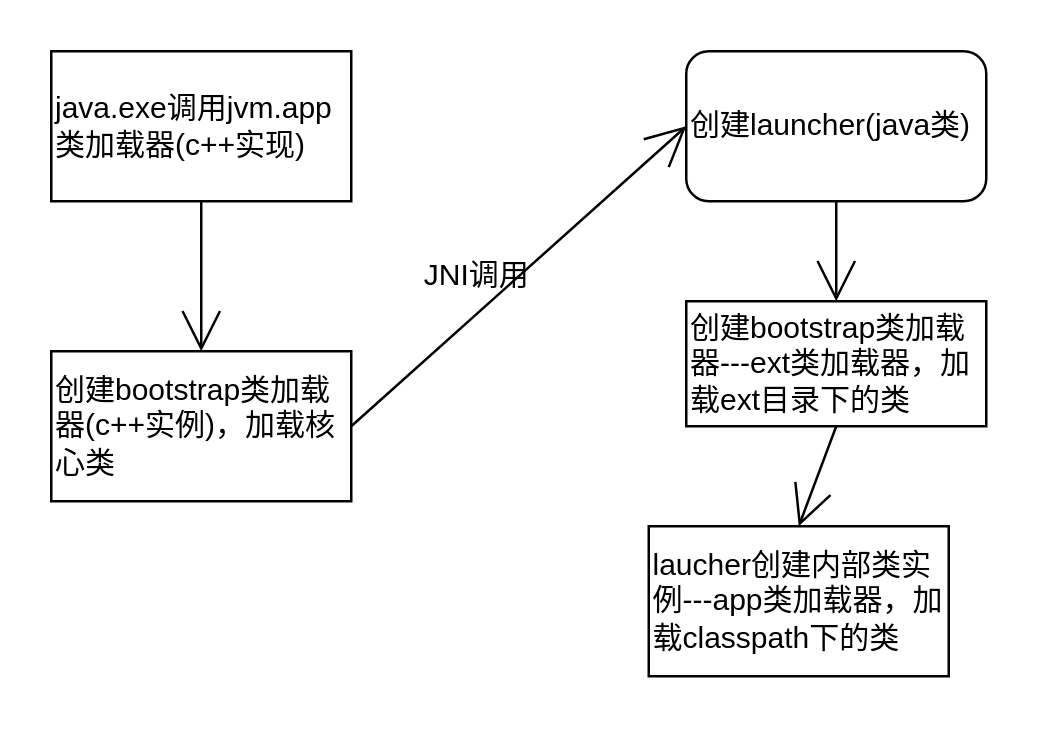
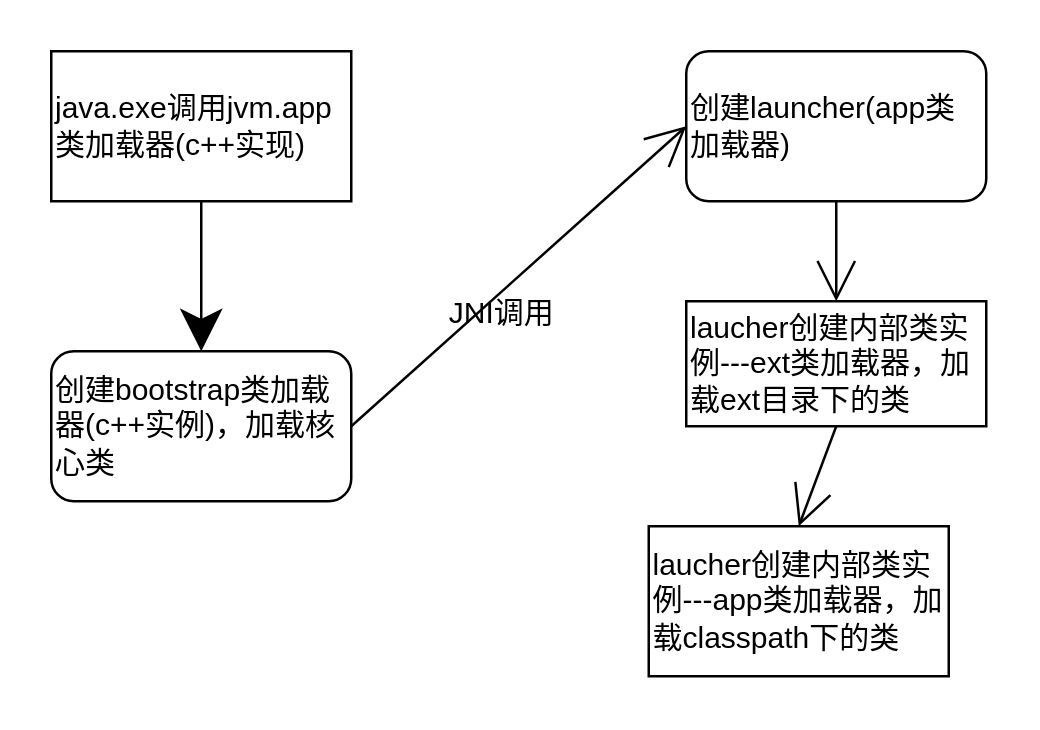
node "创建launcher(java类)": label "创建launcher(java类)" -> "创建launcher(app类加载器)"
node "JNI调用": moved (476, 276) -> (501, 314)
edge "java.exe调用jvm.app类加载器(c++实现)" -> "创建bootstrap类加载器(c++实例)，加载核心类": arrowhead open -> classic
node "创建bootstrap类加载器---ext类加载器，加载ext目录下的类": label "创建bootstrap类加载器---ext类加载器，加载ext目录下的类" -> "laucher创建内部类实例---ext类加载器，加载ext目录下的类"
node "创建bootstrap类加载器(c++实例)，加载核心类": shape rectangle -> rounded rectangle
